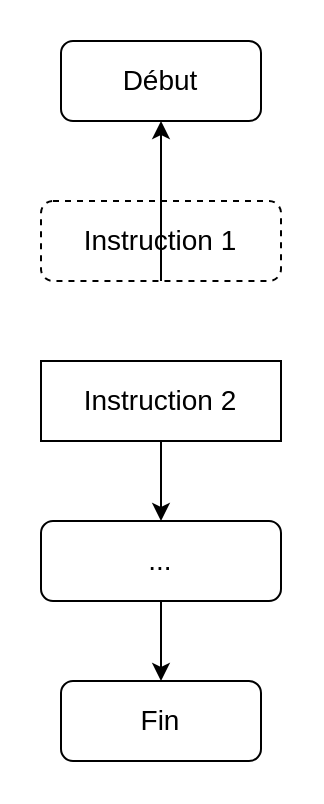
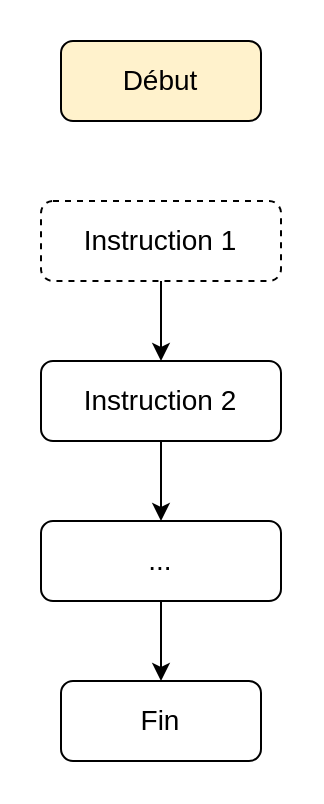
node "Début": fillcolor #ffffff -> #fff2cc
edge "Instruction 1" -> "Début": now "Instruction 1" -> "Instruction 2"
node "Instruction 2": shape rectangle -> rounded rectangle
